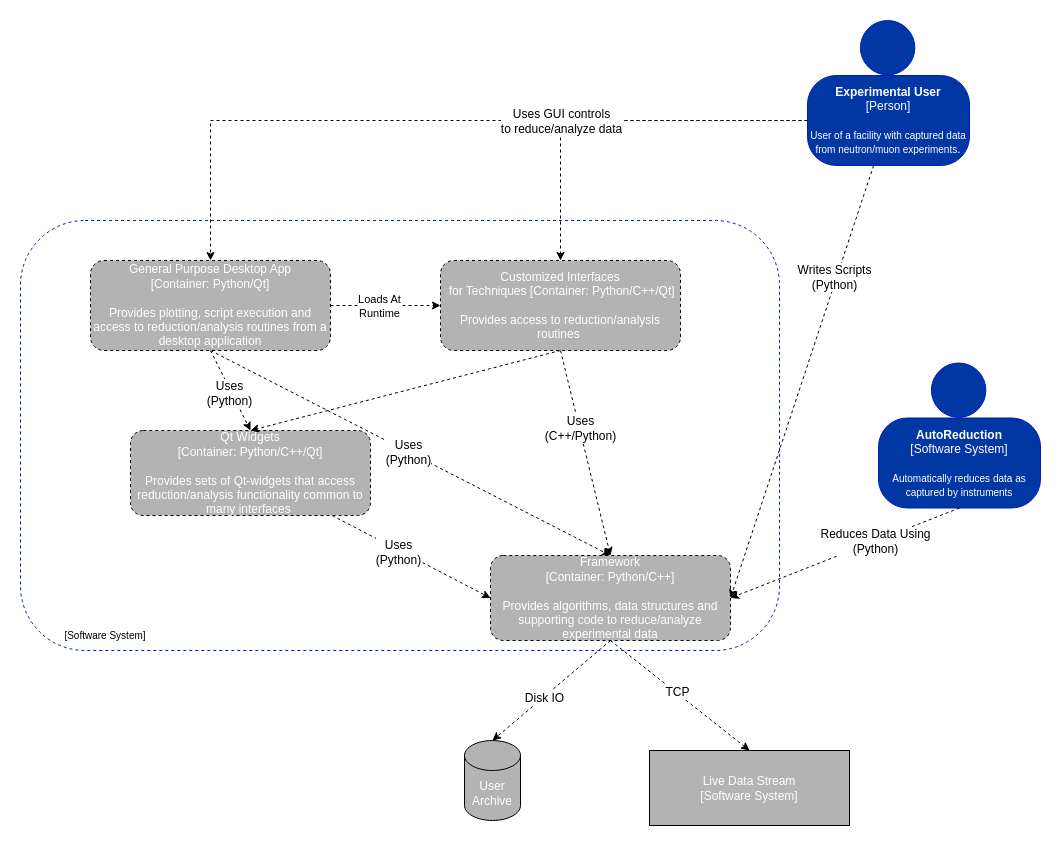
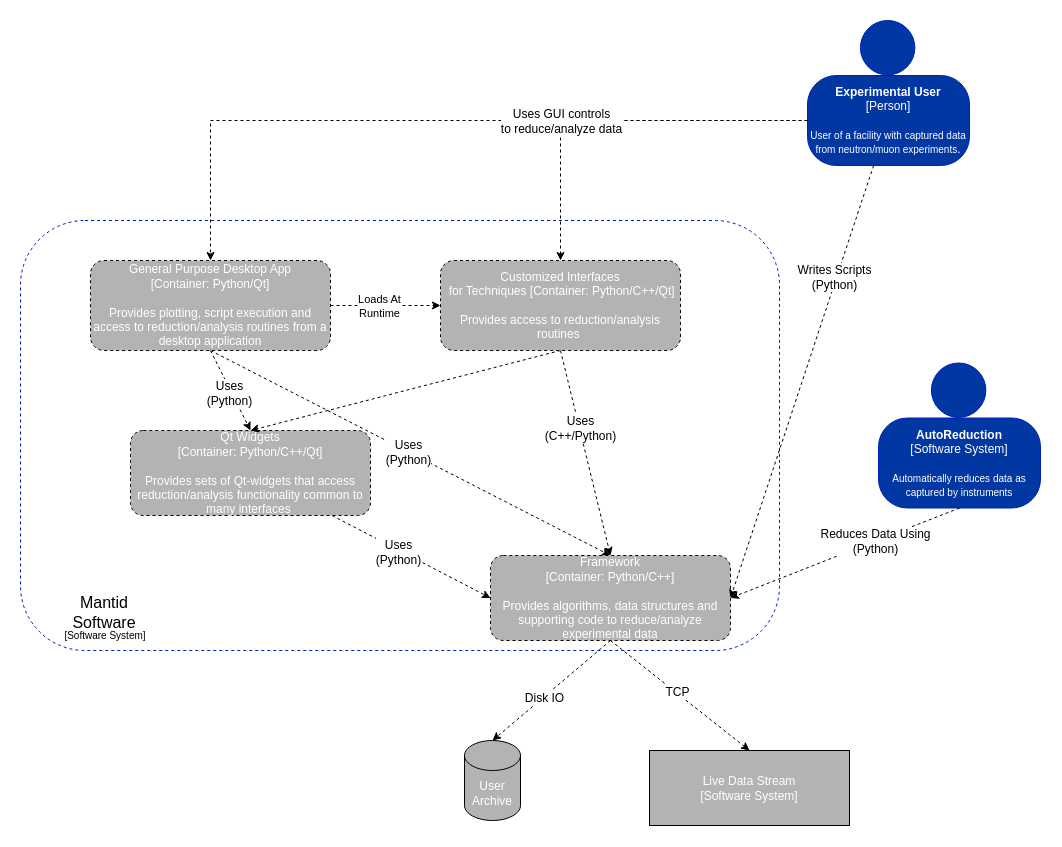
node "Mantid Software": added
